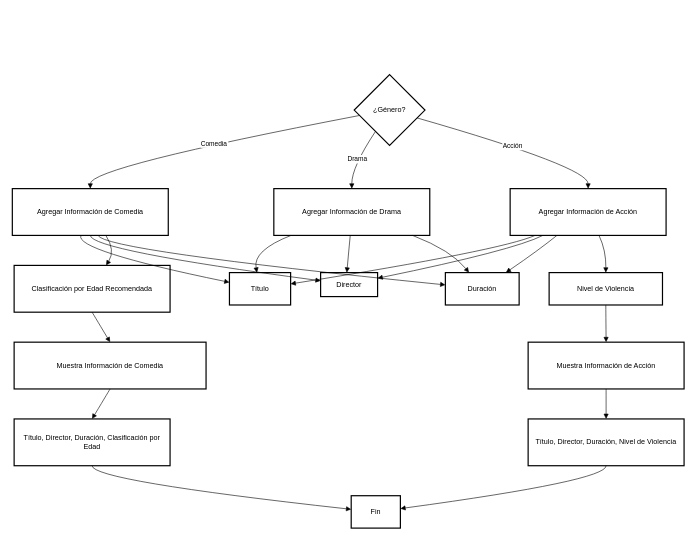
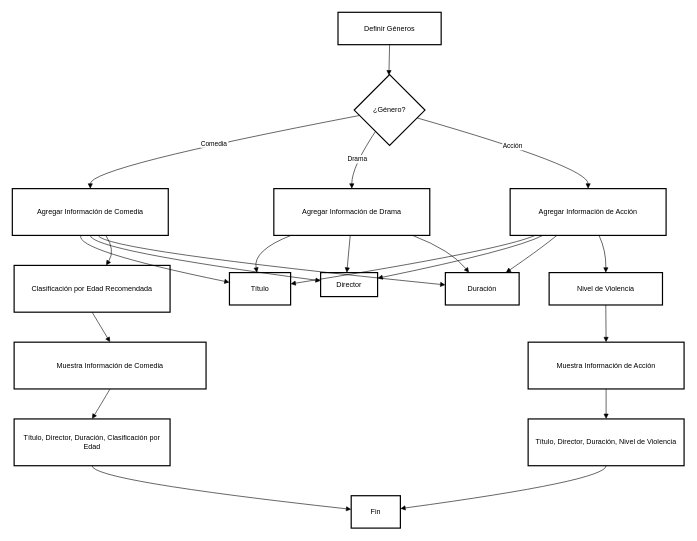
node "Definir Géneros": added
edge "Definir Géneros" -> "¿Género?": added
